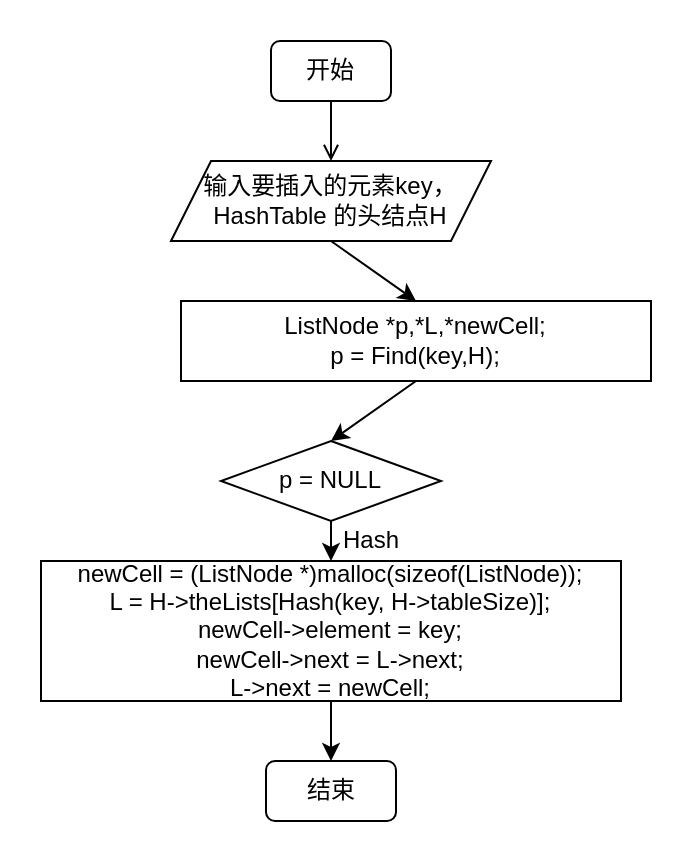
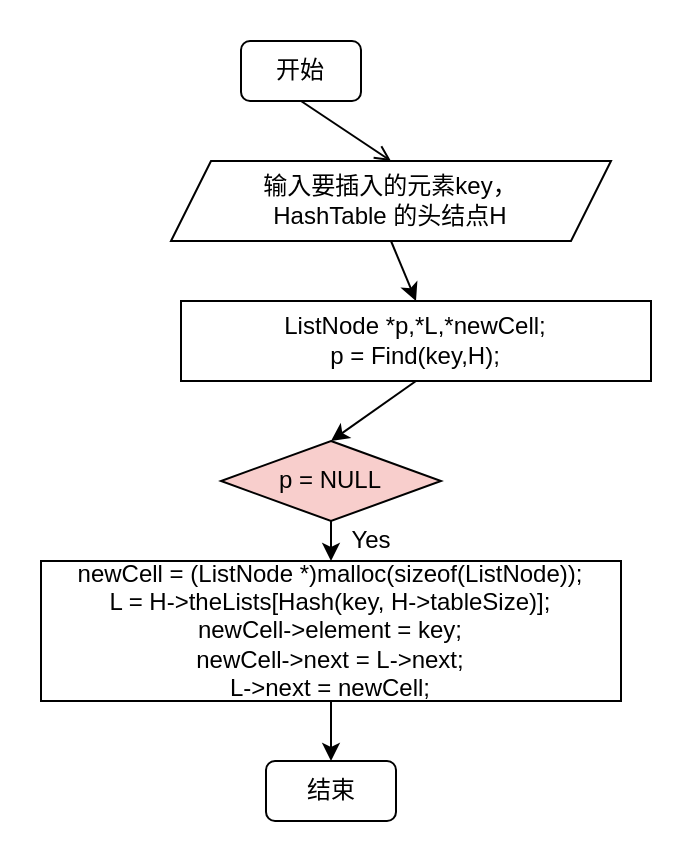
node "开始": moved (331, 71) -> (301, 71)
node "输入要插入的元素key， HashTable 的头结点H": size 320x80 -> 440x80
node "p = NULL": fillcolor #ffffff -> #f8cecc
node "Hash": label "Hash" -> "Yes"
